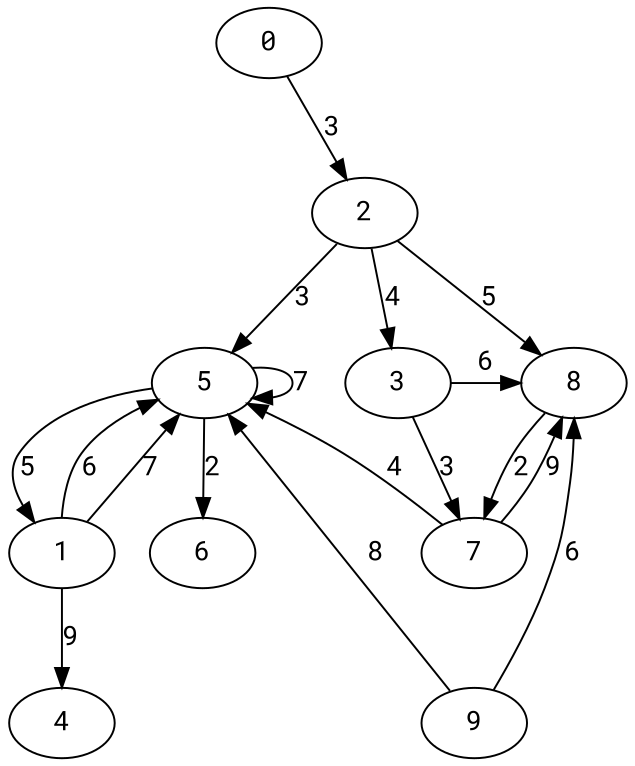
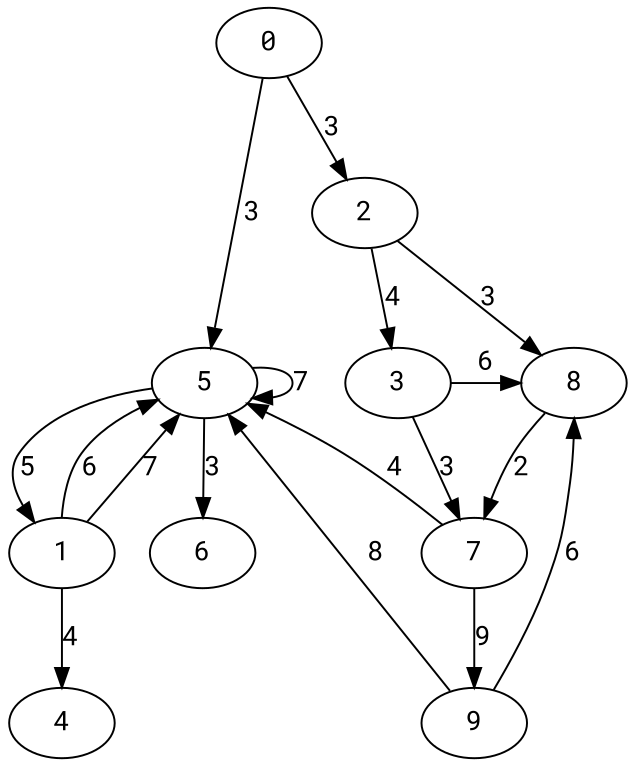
edge "2" -> "5": now "0" -> "5"
edge "2" -> "8": label "5" -> "3"
edge "5" -> "6": label "2" -> "3"
edge "7" -> "8": now "7" -> "9"
edge "1" -> "4": label "9" -> "4"
